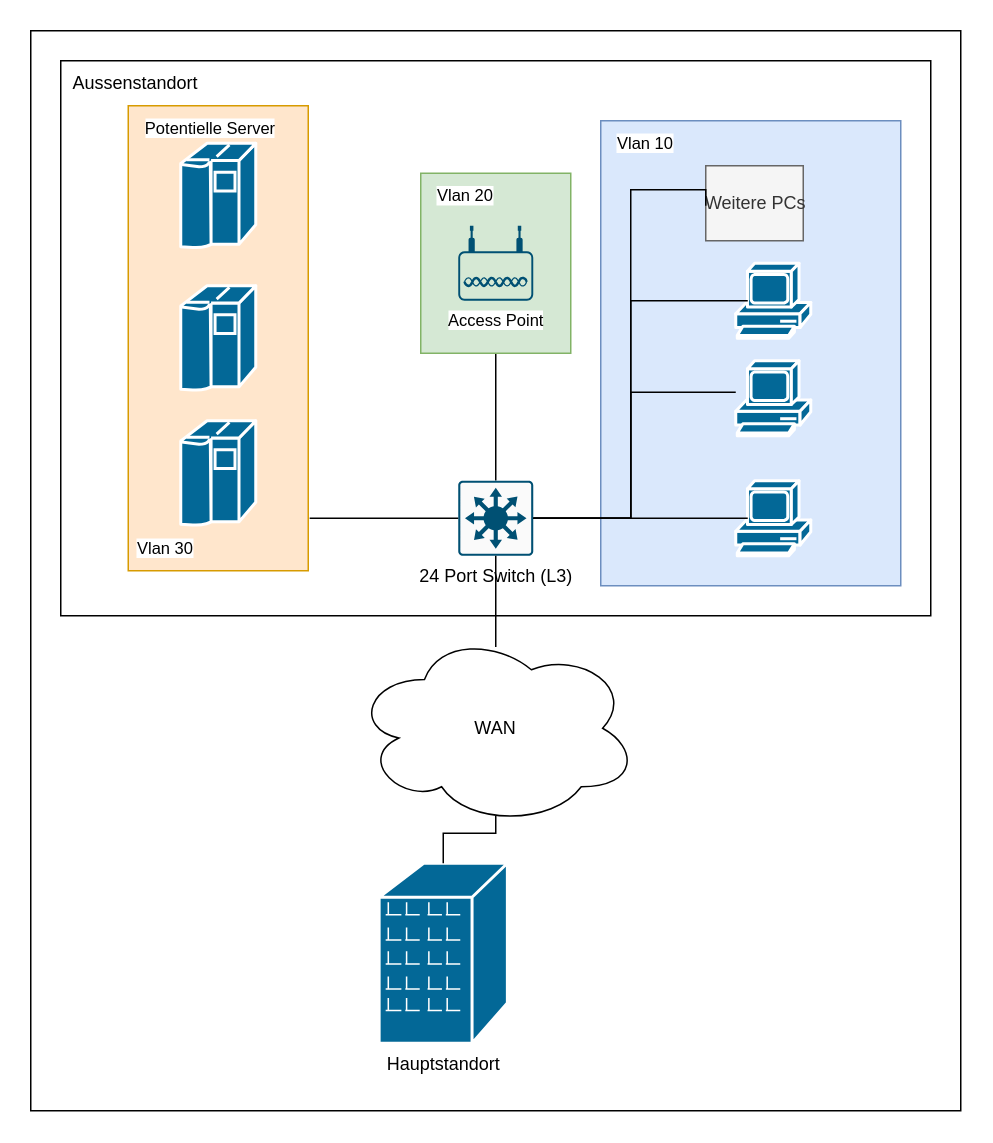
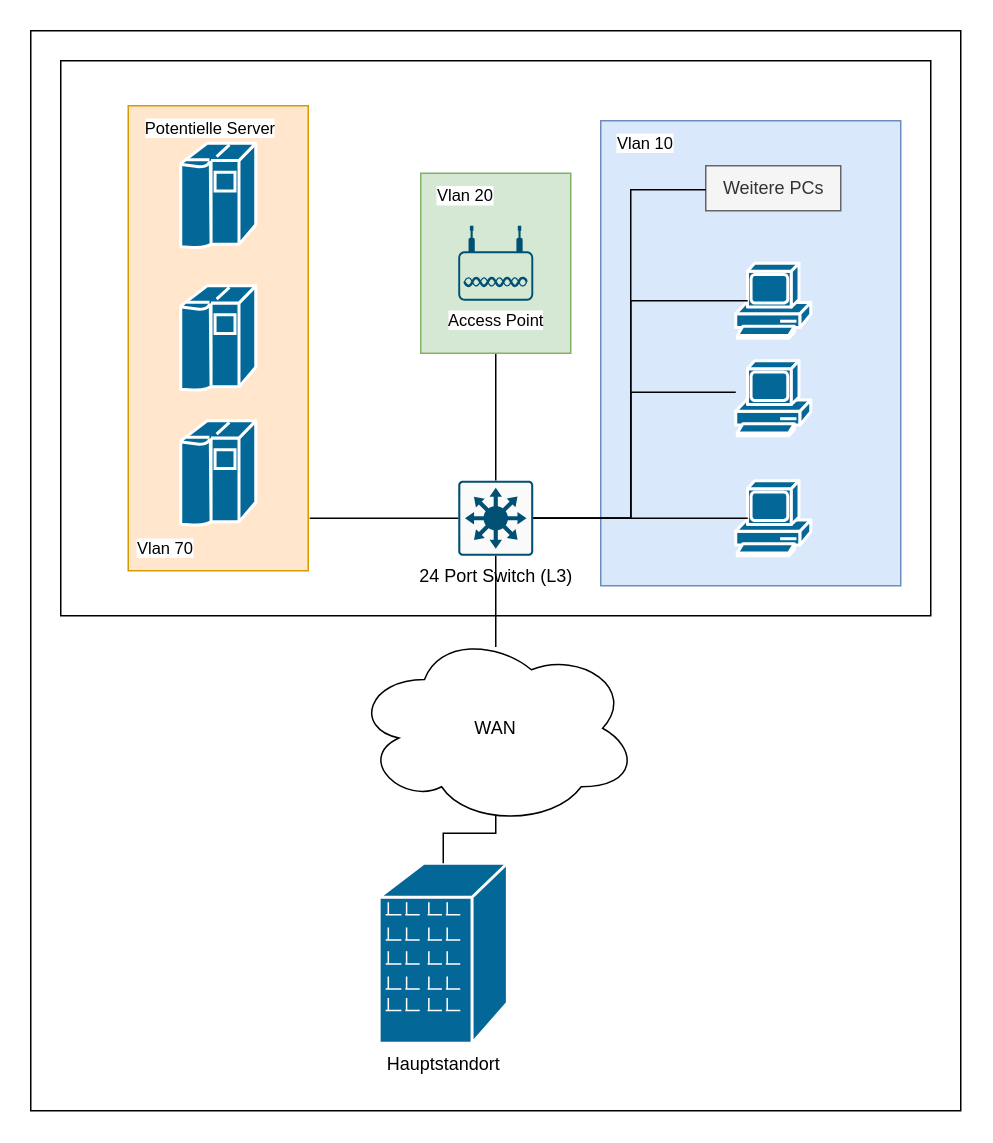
node "Aussenstandort": removed
node "Weitere PCs": size 98x75 -> 135x45
node "Vlan 30": label "Vlan 30" -> "Vlan 70"
